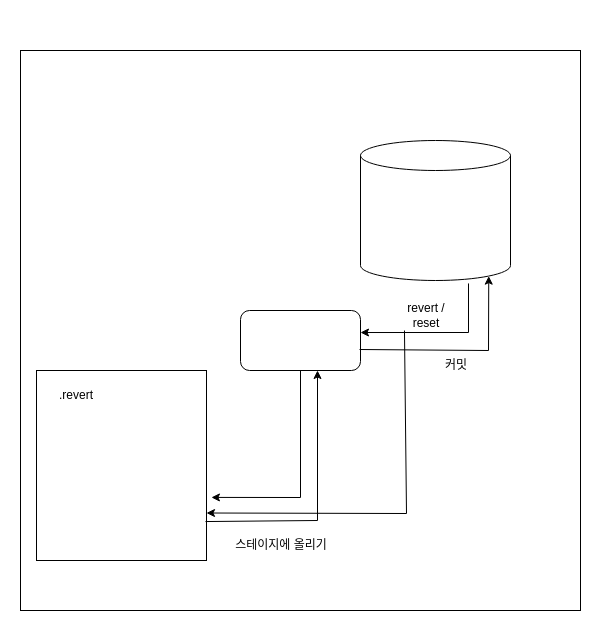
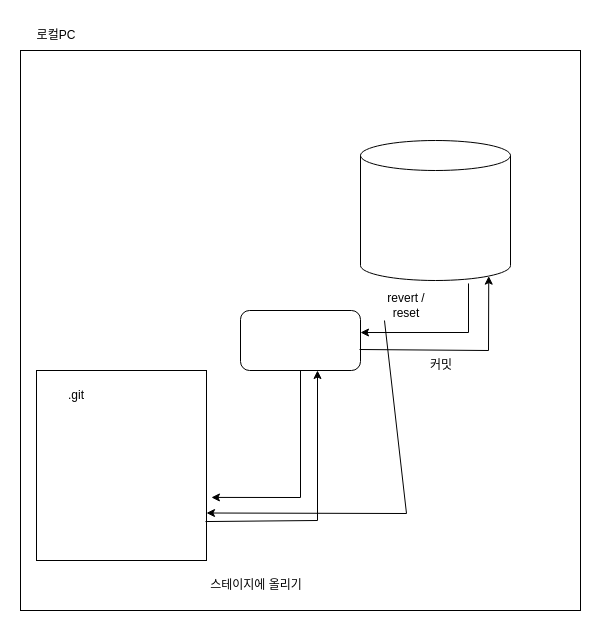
node "로컬PC": added
node "revert / reset": moved (427, 316) -> (407, 306)
node "커밋": moved (457, 366) -> (442, 366)
node ".revert": label ".revert" -> ".git"
node "스테이지에 올리기": moved (282, 546) -> (257, 586)
